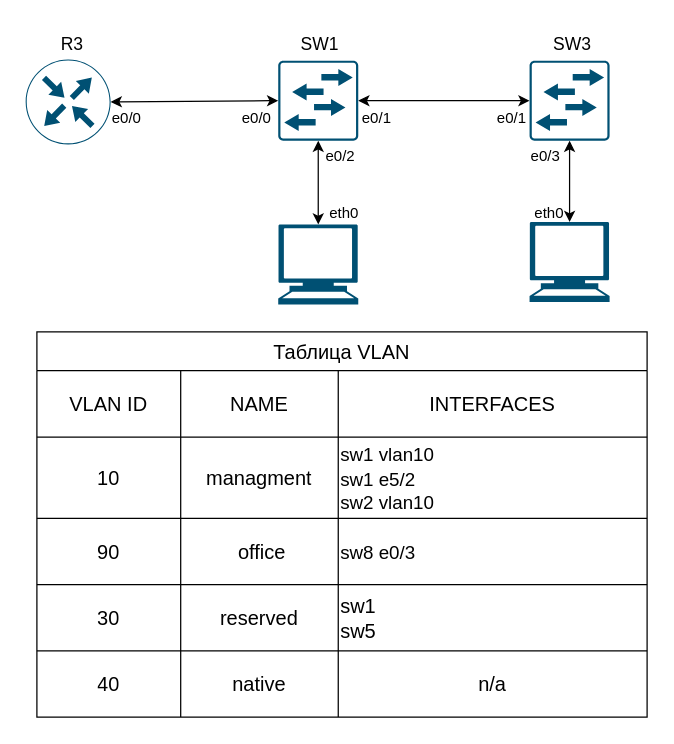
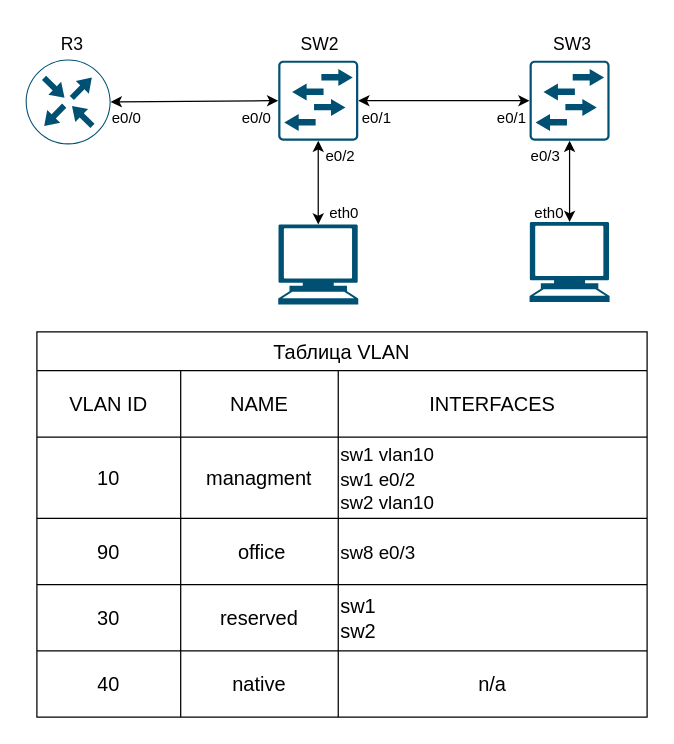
node "SW1": label "SW1" -> "SW2"
node "sw1 vlan10 sw1 e5/2 sw2 vlan10": label "sw1 vlan10 sw1 e5/2 sw2 vlan10" -> "sw1 vlan10 sw1 e0/2 sw2 vlan10"
node "sw1 sw5": label "sw1 sw5" -> "sw1 sw2"
